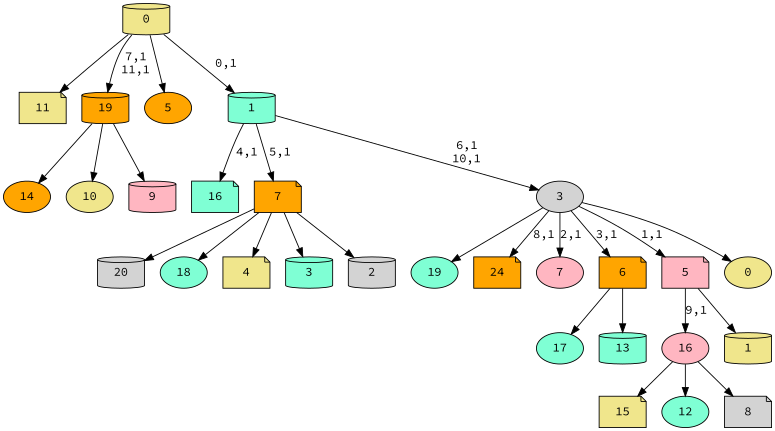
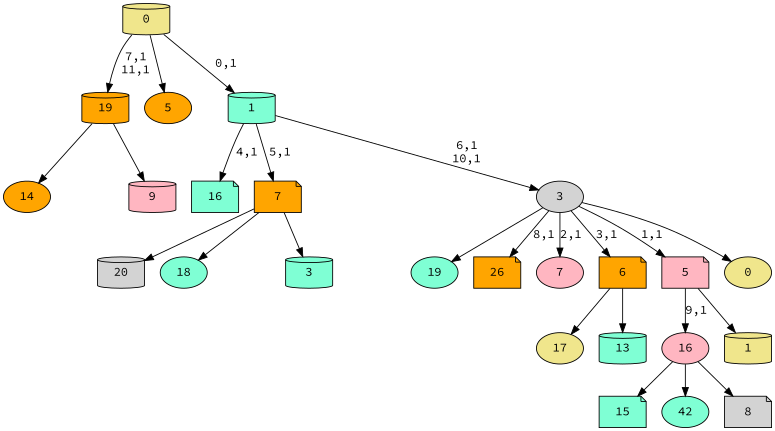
node "11": removed
node "10": removed
node "4": removed
node "2": removed
node "24": label "24" -> "26"
node "17": fillcolor aquamarine -> khaki
node "15": fillcolor khaki -> aquamarine
node "12": label "12" -> "42"
